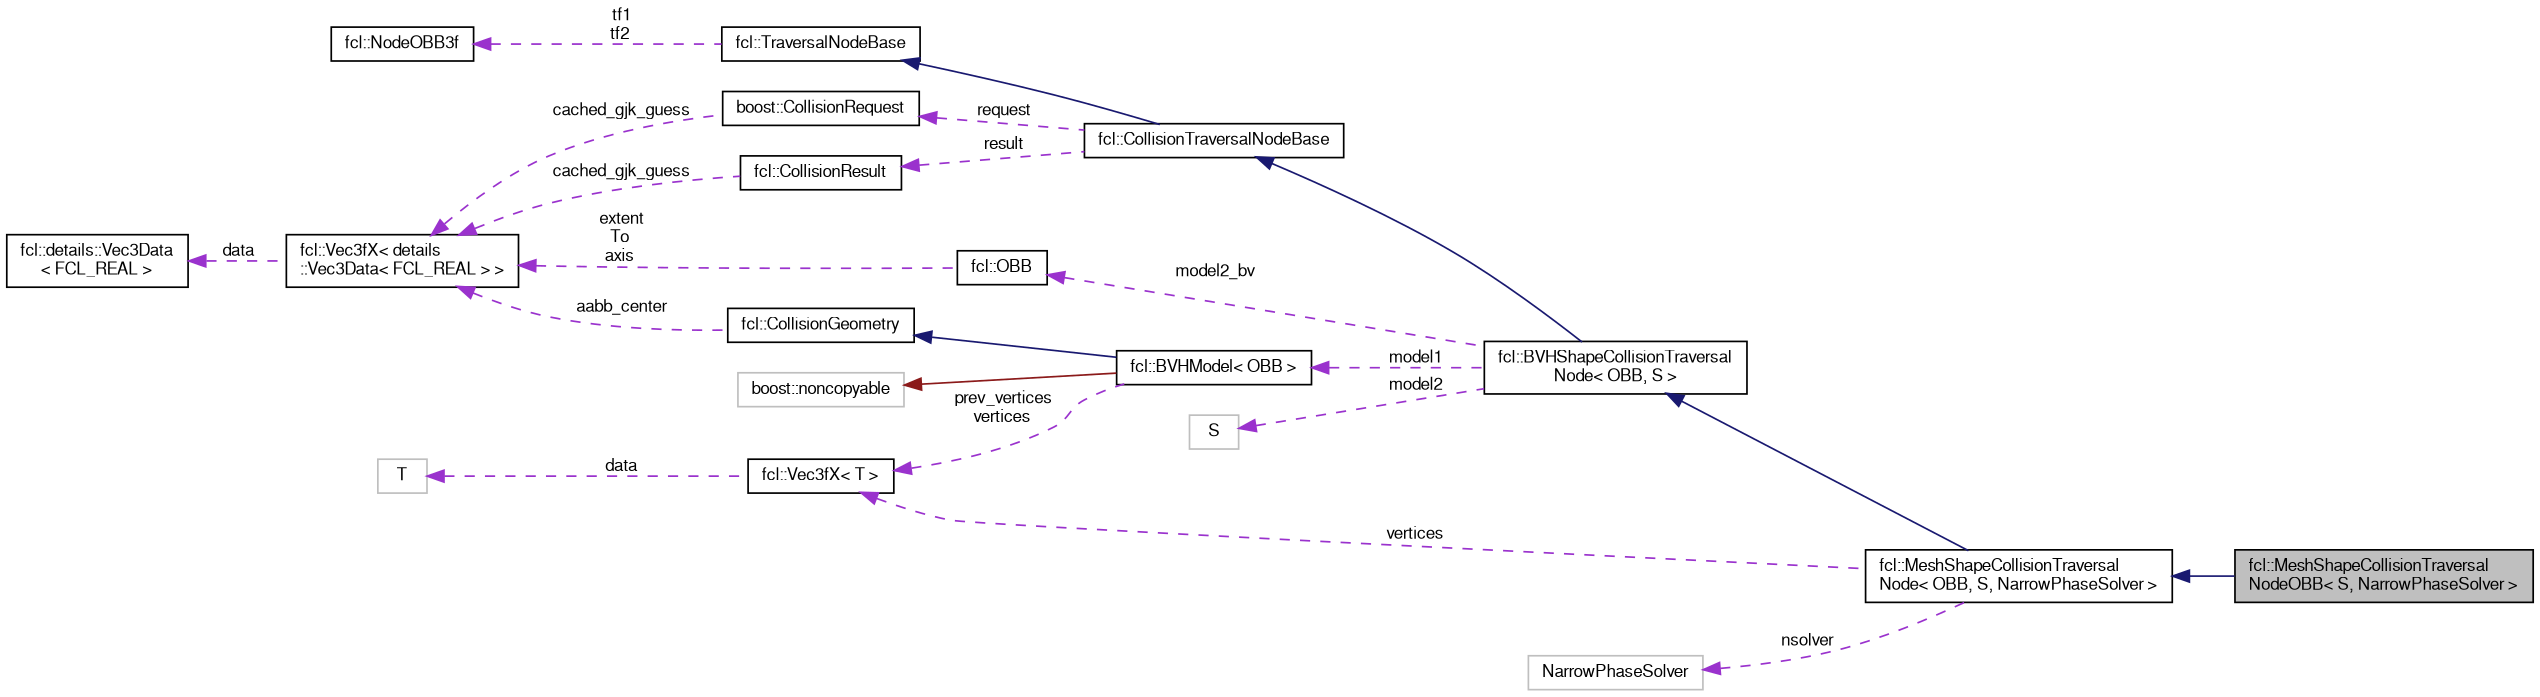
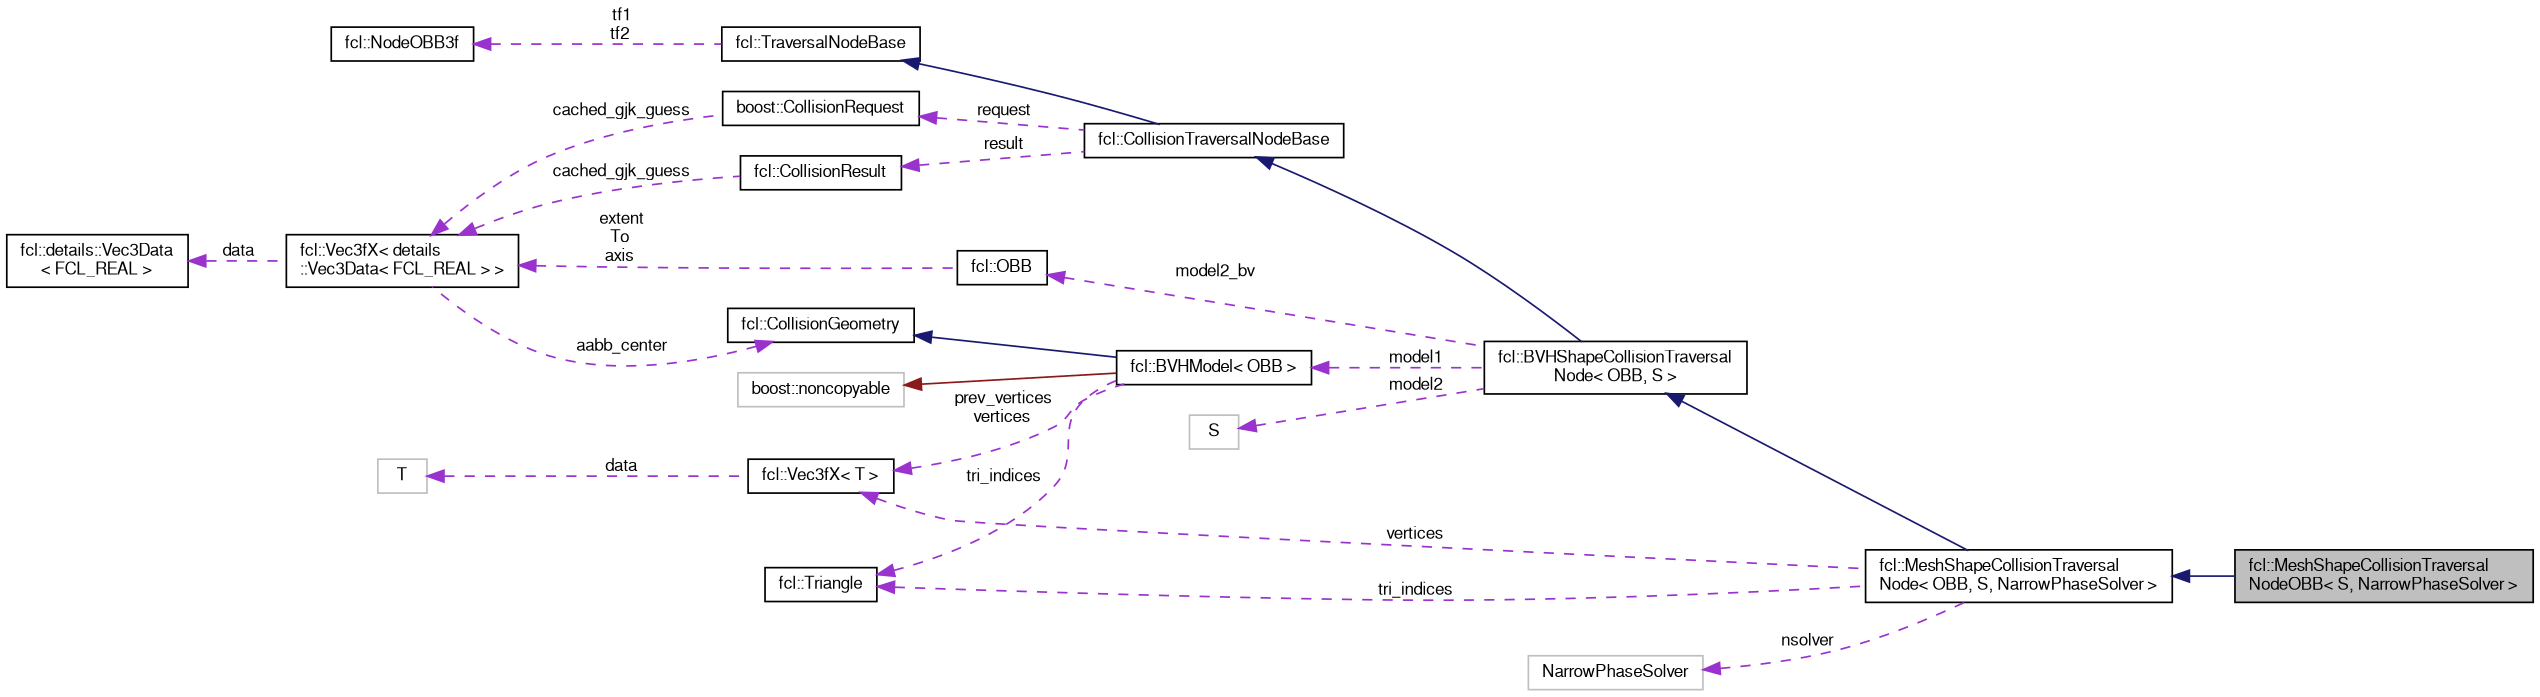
edge "fcl::CollisionGeometry" -> "fcl::Vec3fX< details ::Vec3Data< FCL_REAL > >": reversed
node "fcl::Triangle": added
